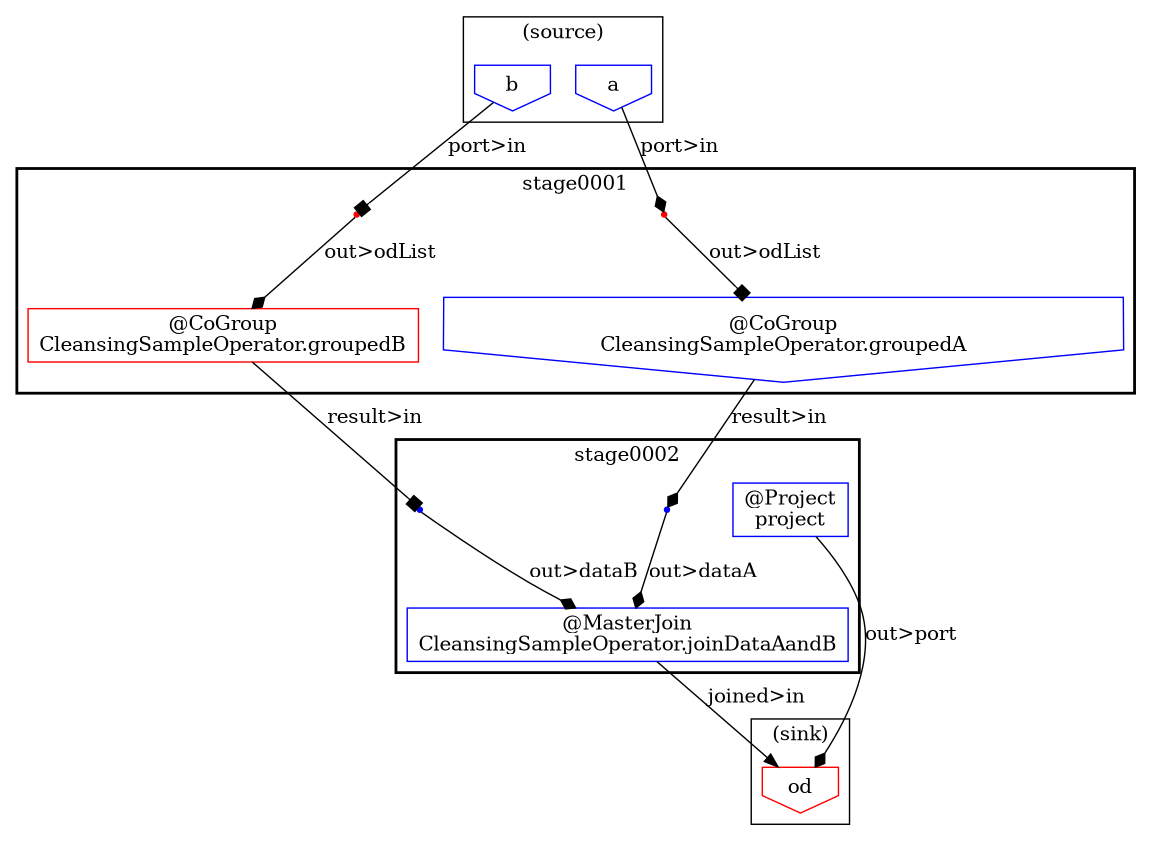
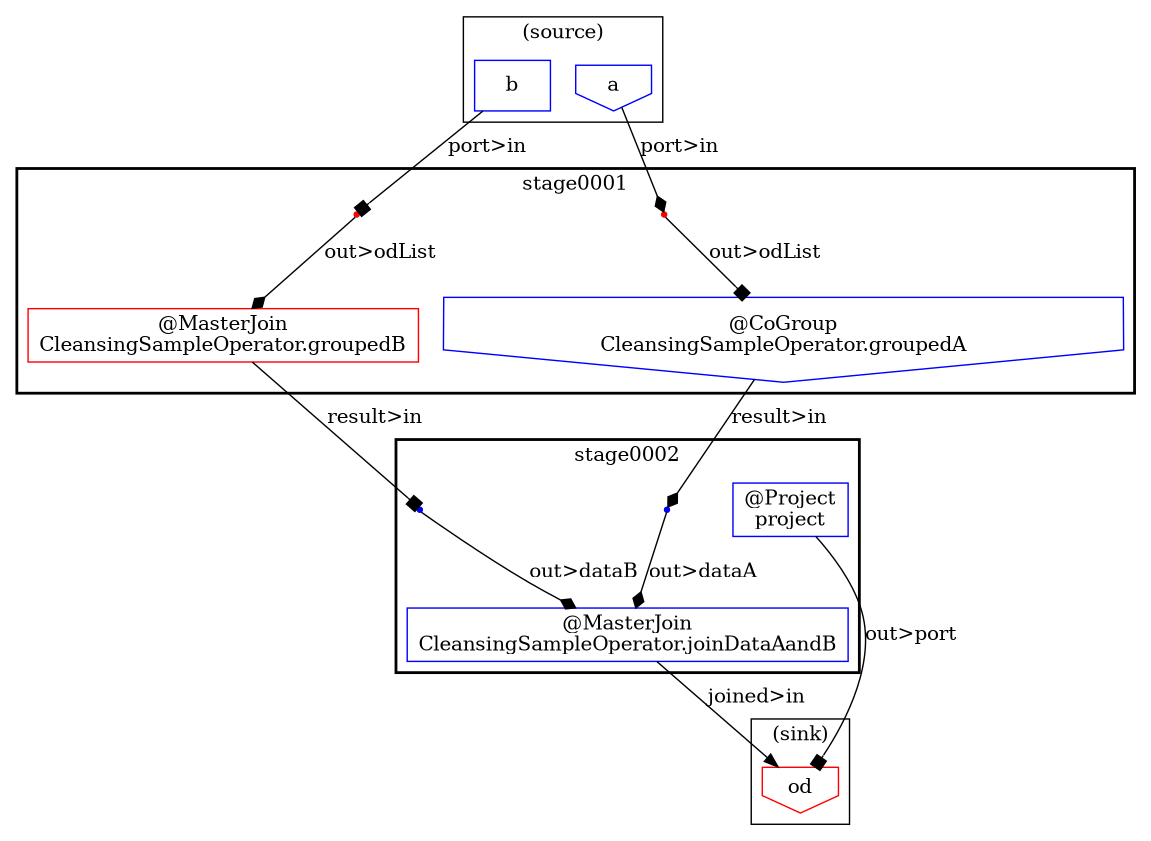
node "b": shape invhouse -> box
node "@CoGroup CleansingSampleOperator.groupedB": label "@CoGroup CleansingSampleOperator.groupedB" -> "@MasterJoin CleansingSampleOperator.groupedB"
edge "@Project project" -> "od": arrowhead diamond -> box
